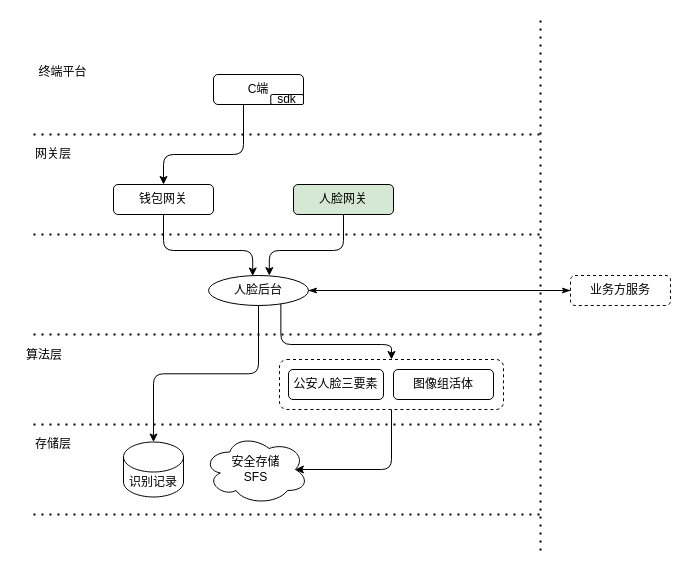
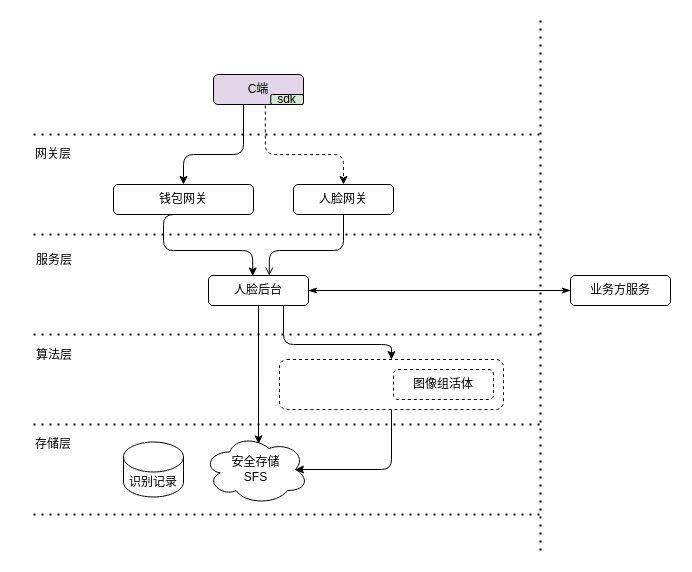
node "终端平台": removed
node "C端": fillcolor #ffffff -> #e1d5e7
node "sdk": fillcolor #ffffff -> #d5e8d4
edge "C端" -> "人脸网关": added
node "钱包网关": size 100x30 -> 140x30
node "人脸网关": fillcolor #d5e8d4 -> #ffffff
node "服务层": added
edge "人脸网关" -> "人脸后台": arrowhead classic -> open
node "人脸后台": shape ellipse -> rounded rectangle
node "业务方服务": style dashed -> solid
node "算法层": moved (45, 355) -> (55, 355)
edge "人脸后台" -> "识别记录": now "人脸后台" -> "安全存储 SFS"
node "公安人脸三要素": removed
node "图像组活体": style solid -> dashed
